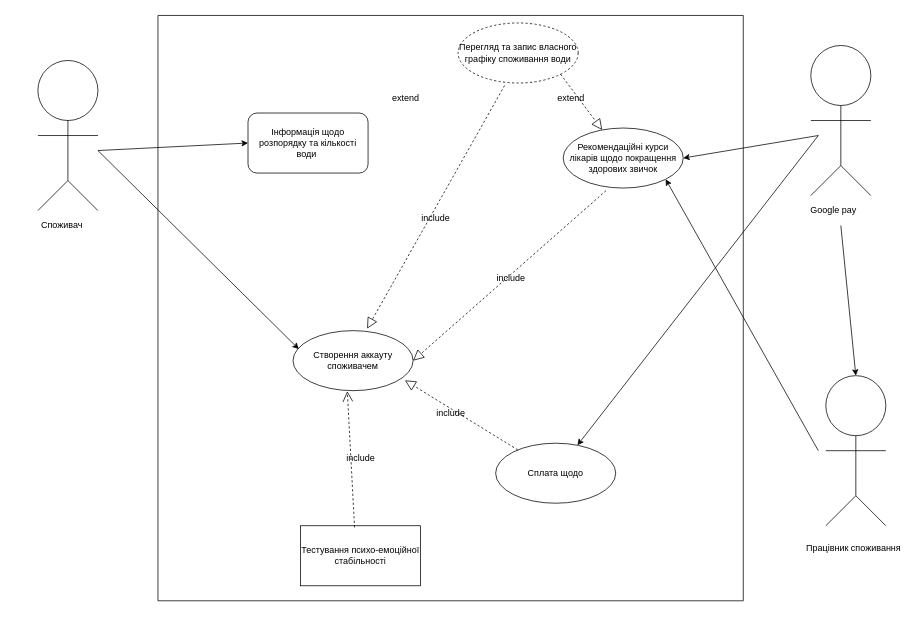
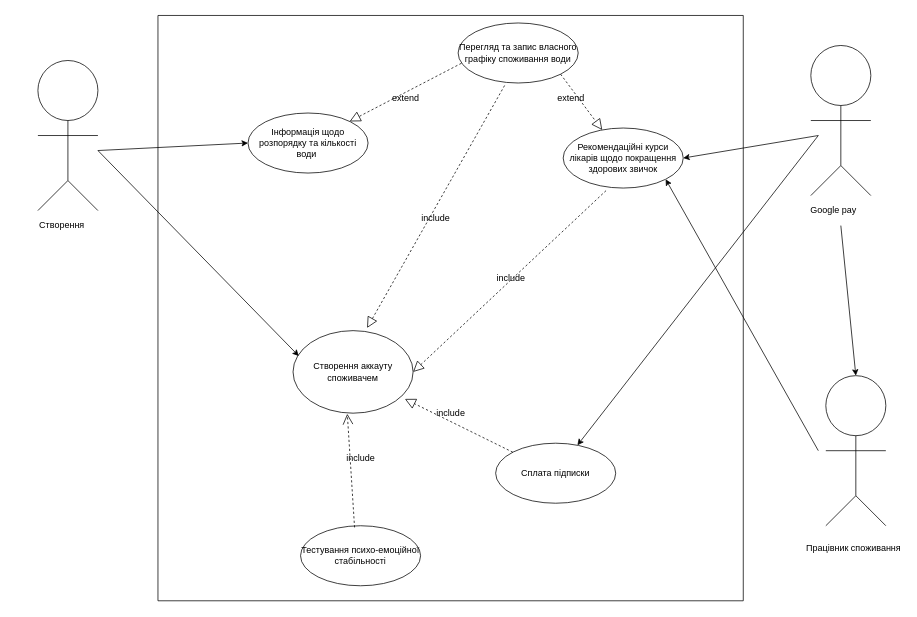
node "Перегляд та запис власного графіку споживання води": style dashed -> solid
edge "Перегляд та запис власного графіку споживання води" -> "Інформація щодо розпорядку та кількості води": added
node "Інформація щодо розпорядку та кількості води": shape rounded rectangle -> ellipse
node "Споживач": label "Споживач" -> "Створення"
node "Створення аккауту споживачем": size 120x60 -> 120x83
node "Сплата щодо": label "Сплата щодо" -> "Сплата підписки"
node "Тестування психо-емоційної стабільності": shape rectangle -> ellipse
